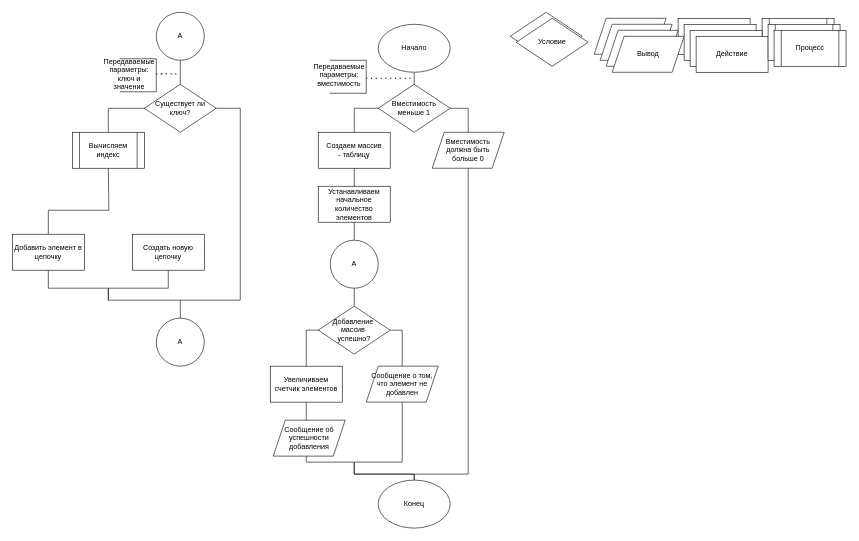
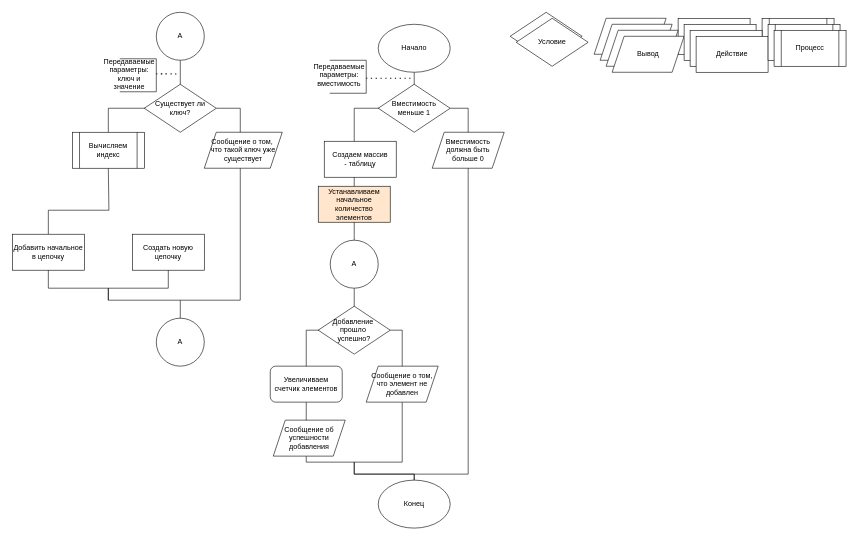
node "Сообщение о том, что такой ключ уже существует": added
node "Создаем массив - таблицу": moved (354, 150) -> (360, 159)
node "Устанавливаем начальное количество элементов": fillcolor #ffffff -> #ffe6cc
node "Добавить элемент в цепочку": label "Добавить элемент в цепочку" -> "Добавить начальное в цепочку"
node "Добавление массив успешно?": label "Добавление массив успешно?" -> "Добавление прошло успешно?"
node "Увеличиваем счетчик элементов": shape rectangle -> rounded rectangle
